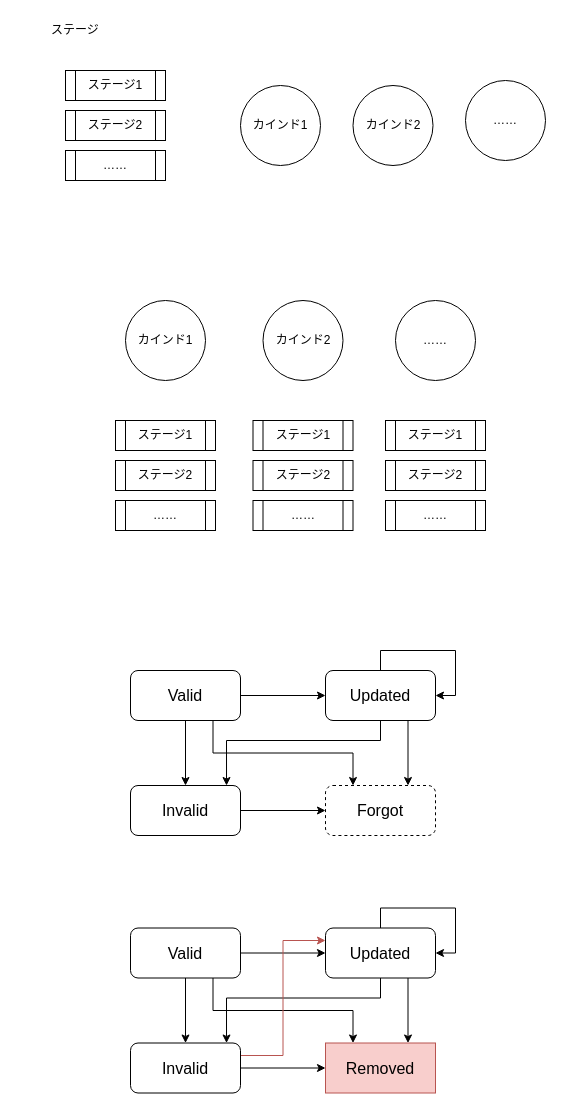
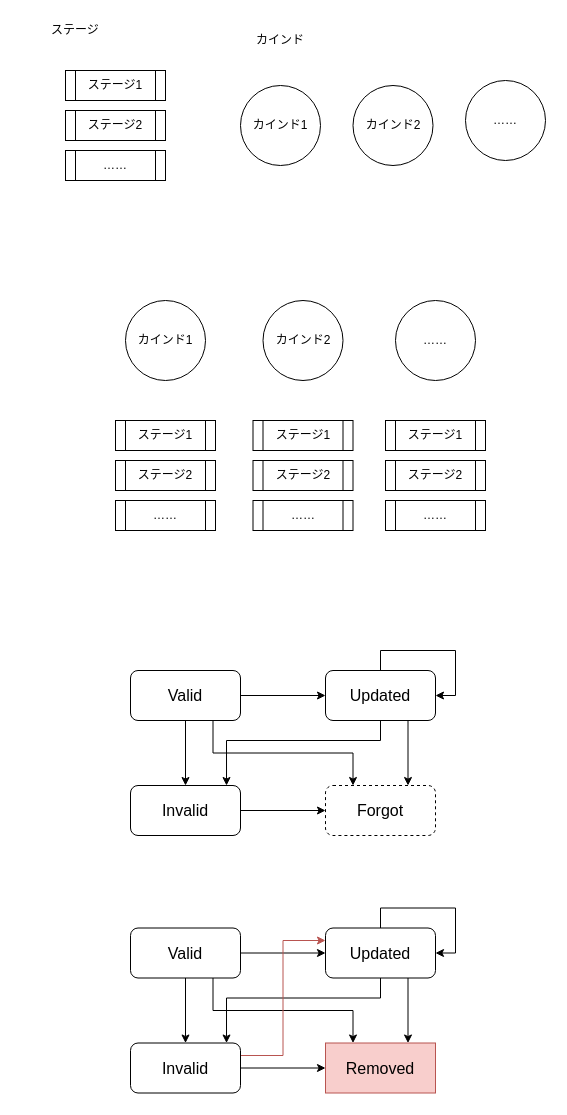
node "カインド": added
